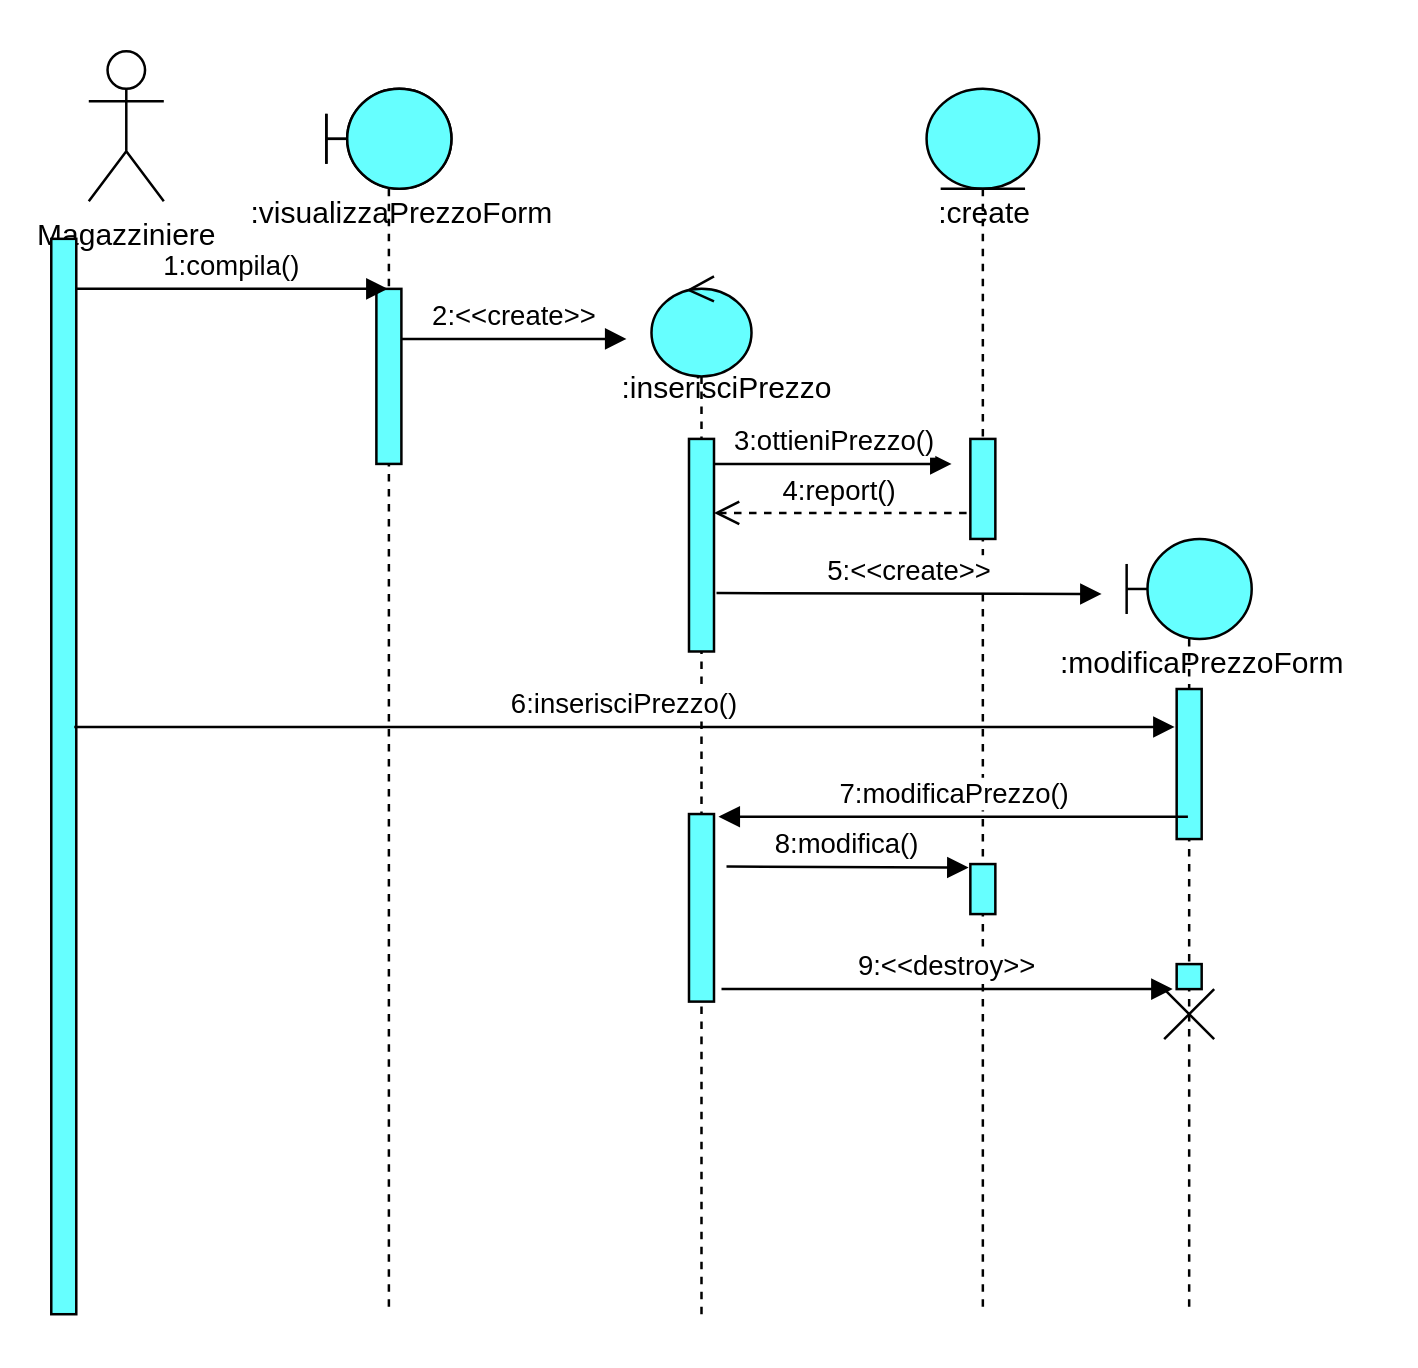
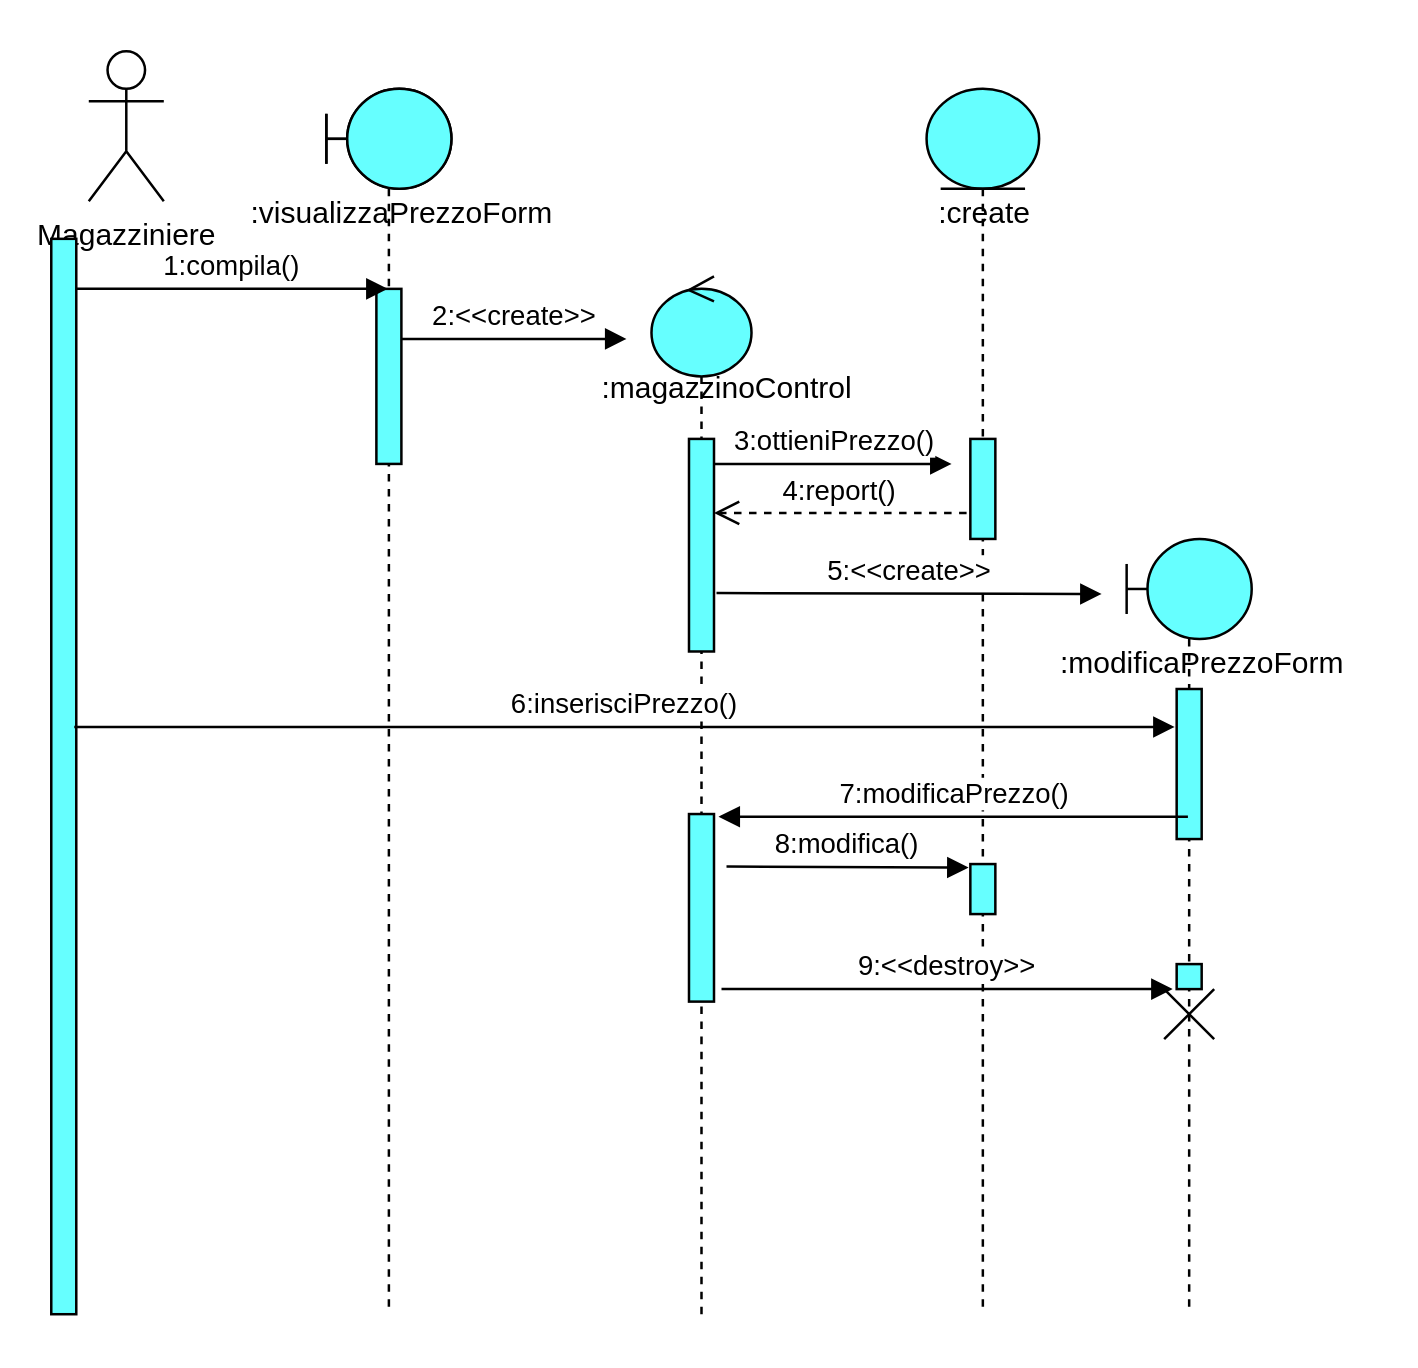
node ":inserisciPrezzo": label ":inserisciPrezzo" -> ":magazzinoControl"
